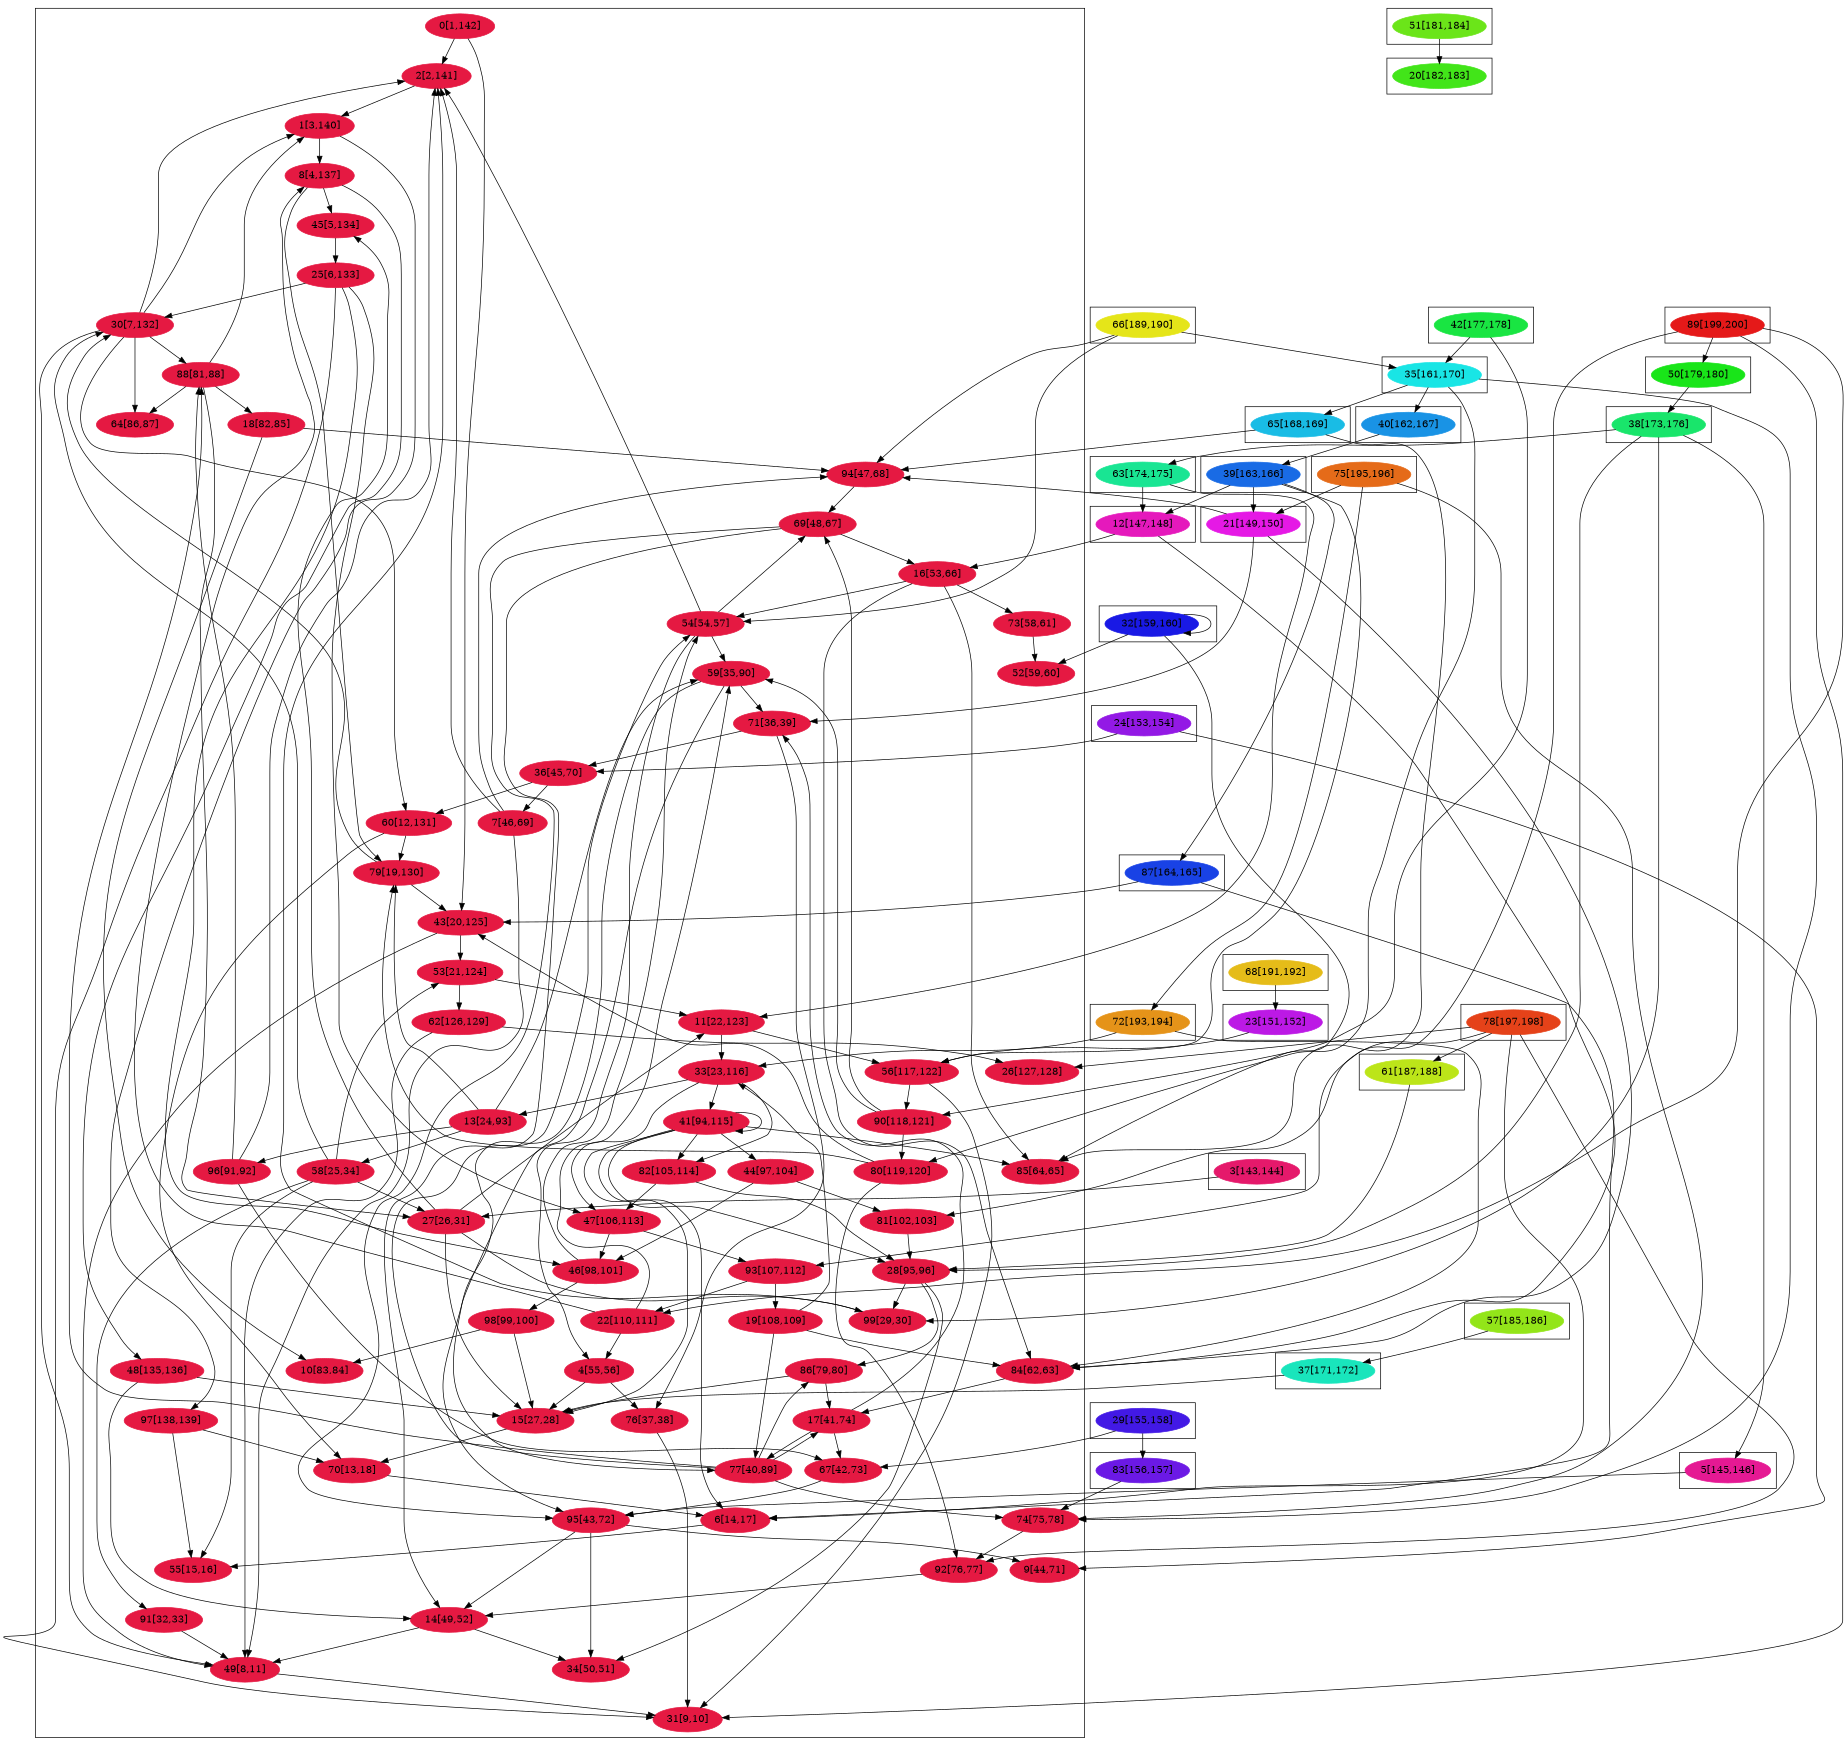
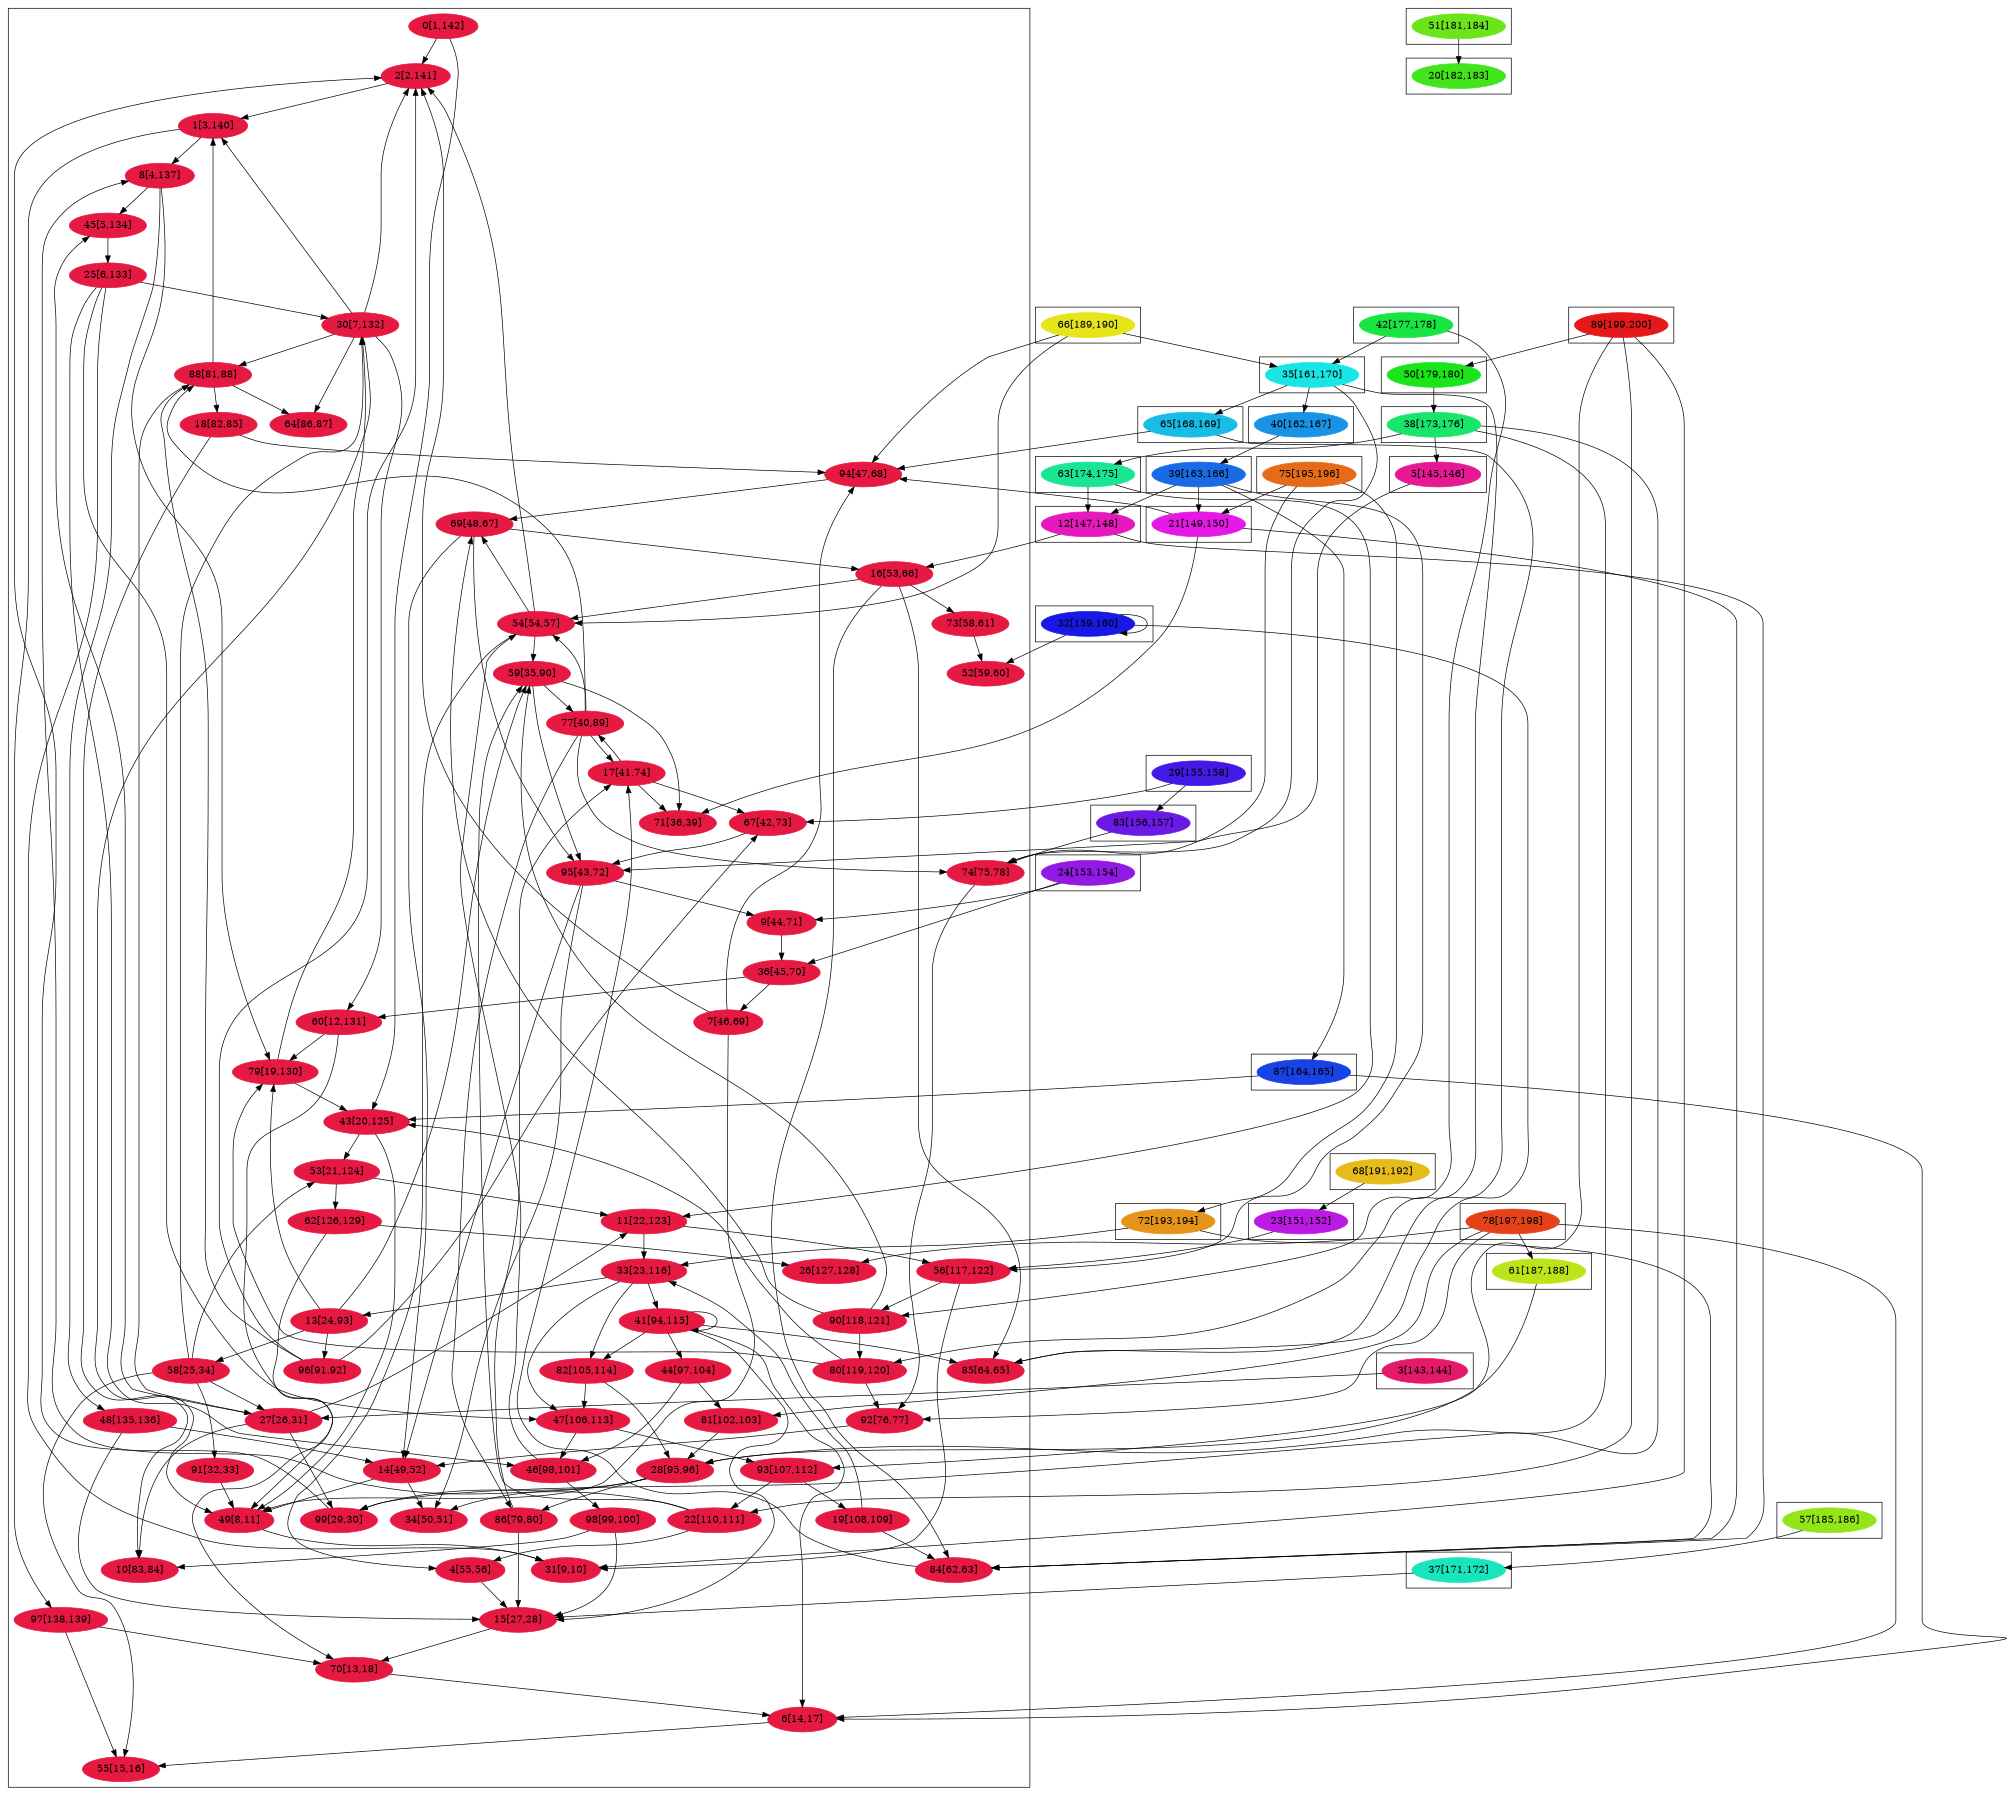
edge "71[36,39]" -> "36[45,70]": now "9[44,71]" -> "36[45,70]"
edge "41[94,115]" -> "28[95,96]": removed
edge "27[26,31]" -> "15[27,28]": now "27[26,31]" -> "10[83,84]"
edge "19[108,109]" -> "77[40,89]": removed
node "76[37,38]": removed
